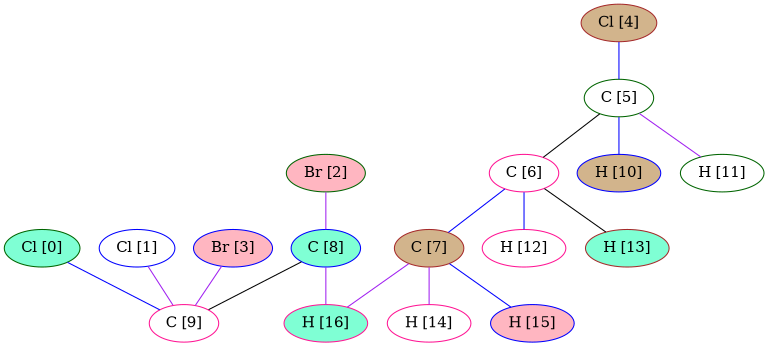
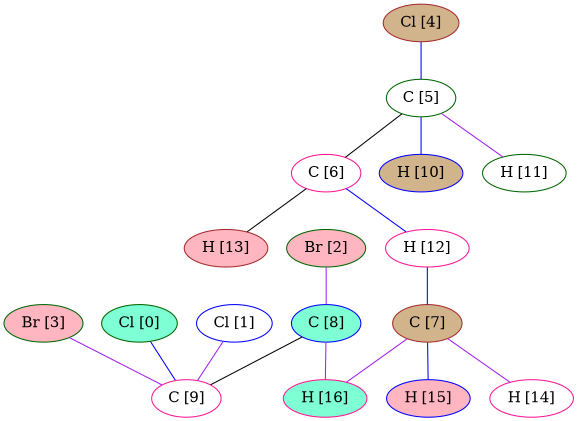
edge "C [6]" -- "C [7]": now "H [12]" -- "C [7]"
node "Br [3]": color blue -> darkgreen
node "H [13]": fillcolor aquamarine -> lightpink
